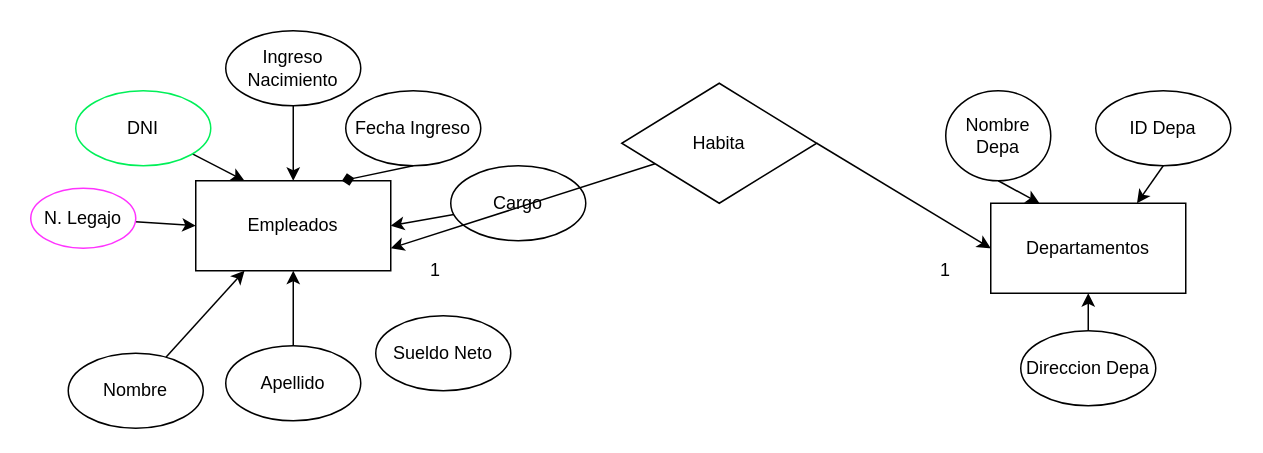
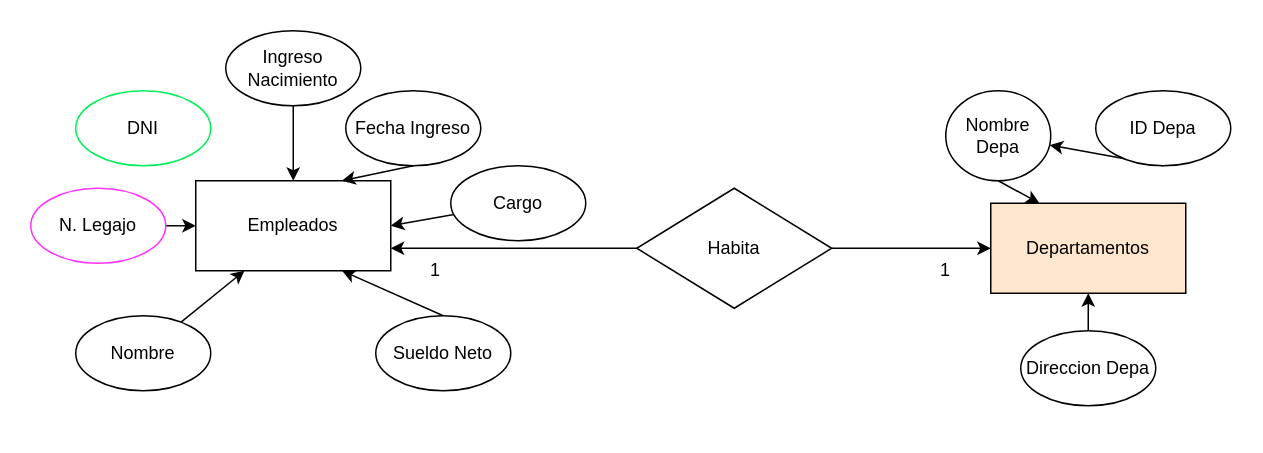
node "Habita": moved (719, 143) -> (734, 248)
edge "DNI" -> "Empleados": removed
edge "Fecha Ingreso" -> "Empleados": arrowhead diamond -> classic
edge "ID Depa" -> "Departamentos": now "ID Depa" -> "Nombre Depa"
node "N. Legajo": size 105x60 -> 135x75
node "Departamentos": fillcolor #ffffff -> #ffe6cc
edge "Sueldo Neto" -> "Empleados": added
edge "Apellido" -> "Empleados": removed
node "Apellido": removed
node "Nombre": moved (136, 391) -> (143, 353)
